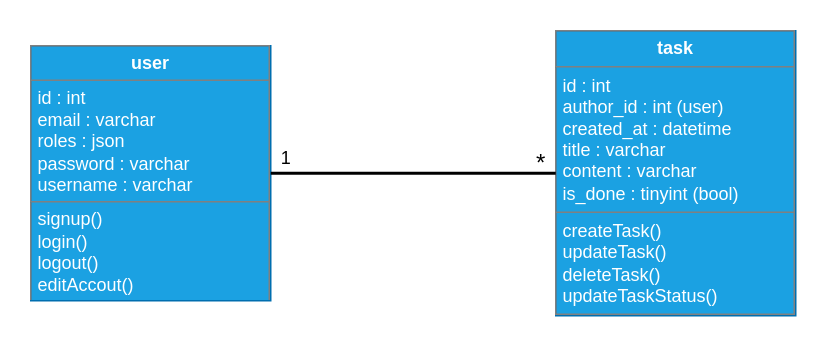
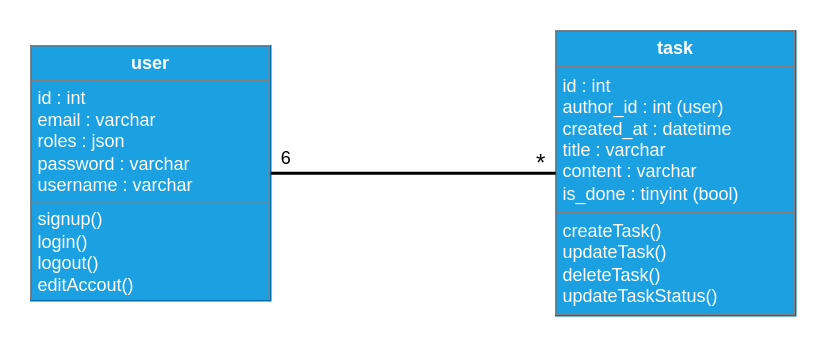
node "1": label "1" -> "6"
